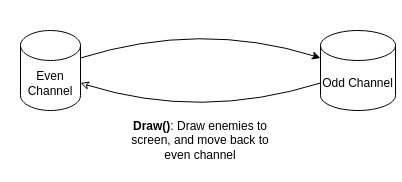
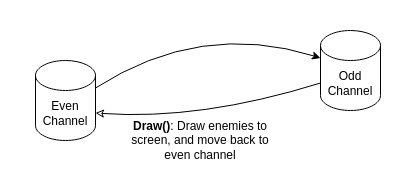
node "Even Channel": moved (51, 71) -> (66, 101)
node "Odd Channel": size 75x80 -> 60x80
